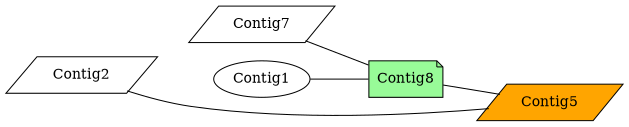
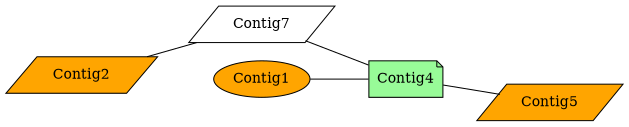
node "Contig2": fillcolor white -> orange
node "Contig1": fillcolor white -> orange
node "Contig8": label "Contig8" -> "Contig4"
edge "Contig2" -- "Contig5": now "Contig2" -- "Contig7"
